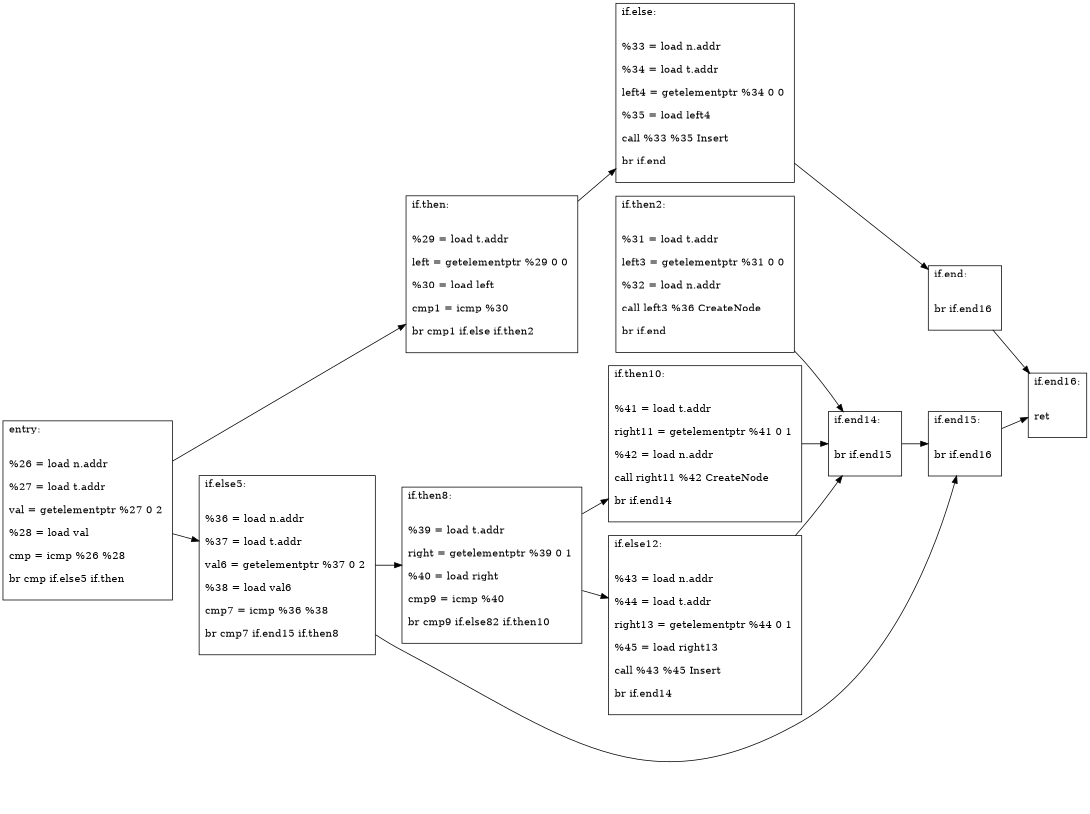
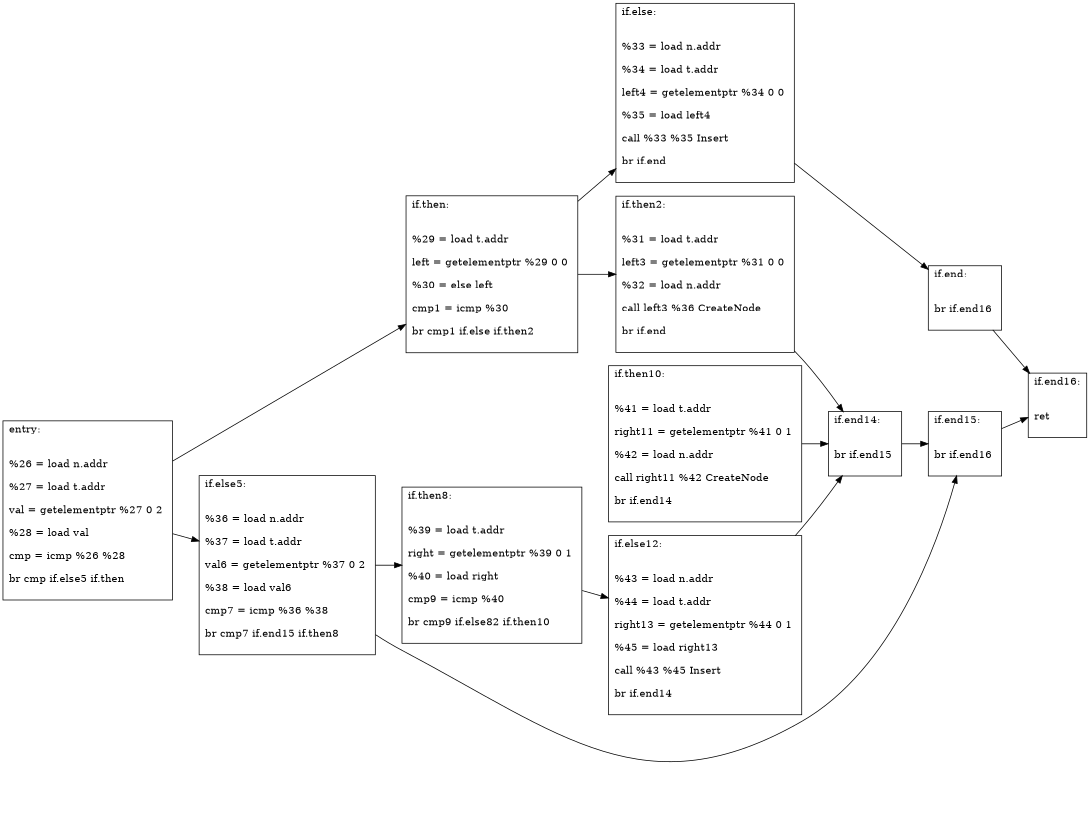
edge "if.then:" -> "if.then2:": added
node "if.then:": text "%30 = load left" -> "%30 = else left"
edge "if.then8:" -> "if.then10:": removed
